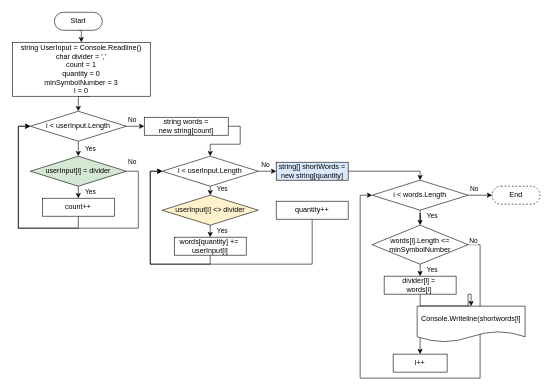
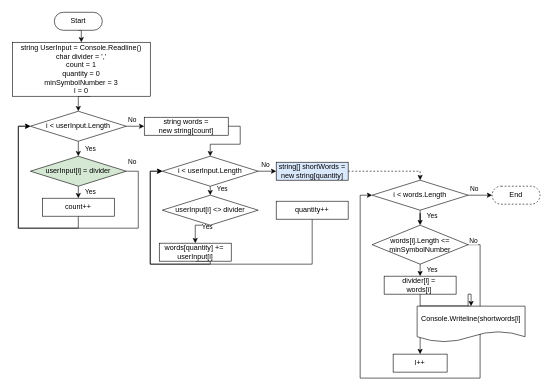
edge "string[] shortWords = new string[quantity]" -> "i < words.Length": style solid -> dashed
node "userInput[i] <> divider": fillcolor #fff2cc -> #ffffff
node "words[quantity] += userInput[i]": moved (210, 246) -> (195, 252)
